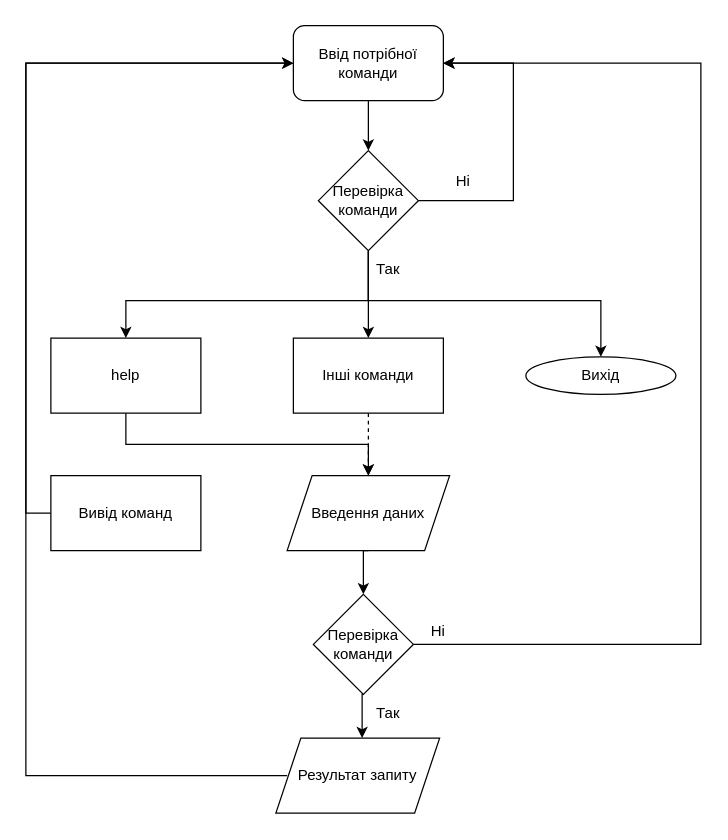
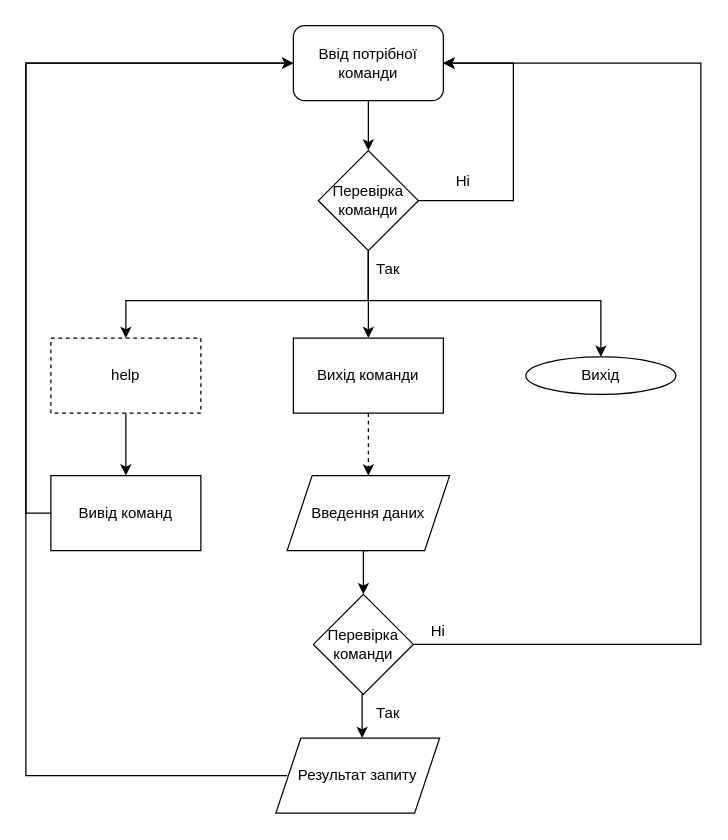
node "help": style solid -> dashed
node "Інші команди": label "Інші команди" -> "Вихід команди"
edge "help" -> "Введення даних": now "help" -> "Вивід команд"
